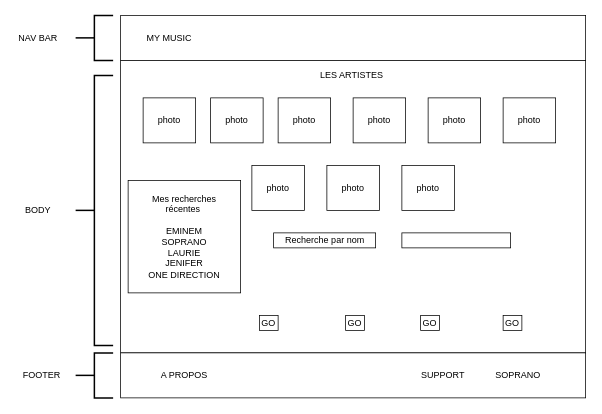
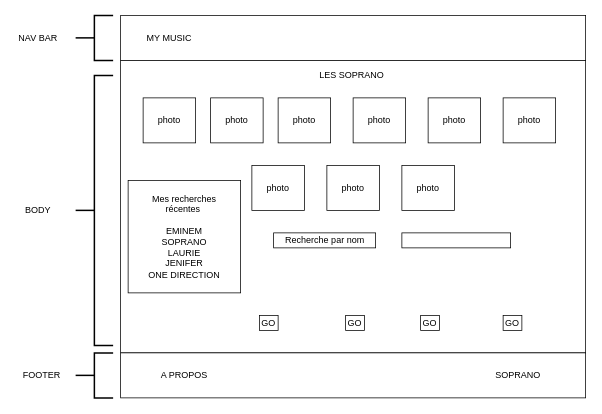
node "LES ARTISTES": label "LES ARTISTES" -> "LES SOPRANO"
node "SUPPORT": removed
